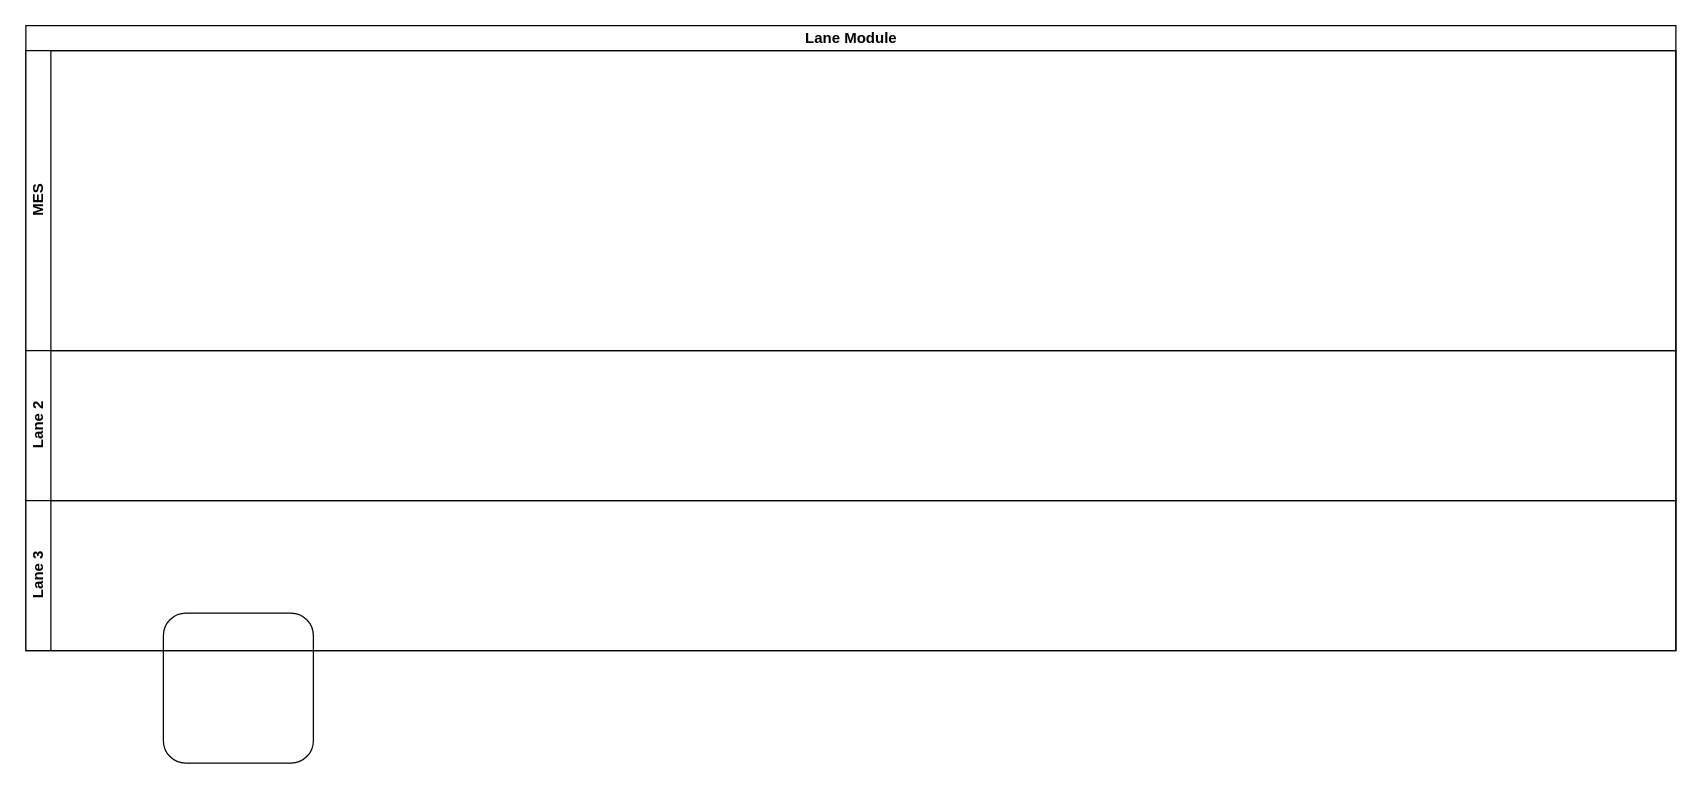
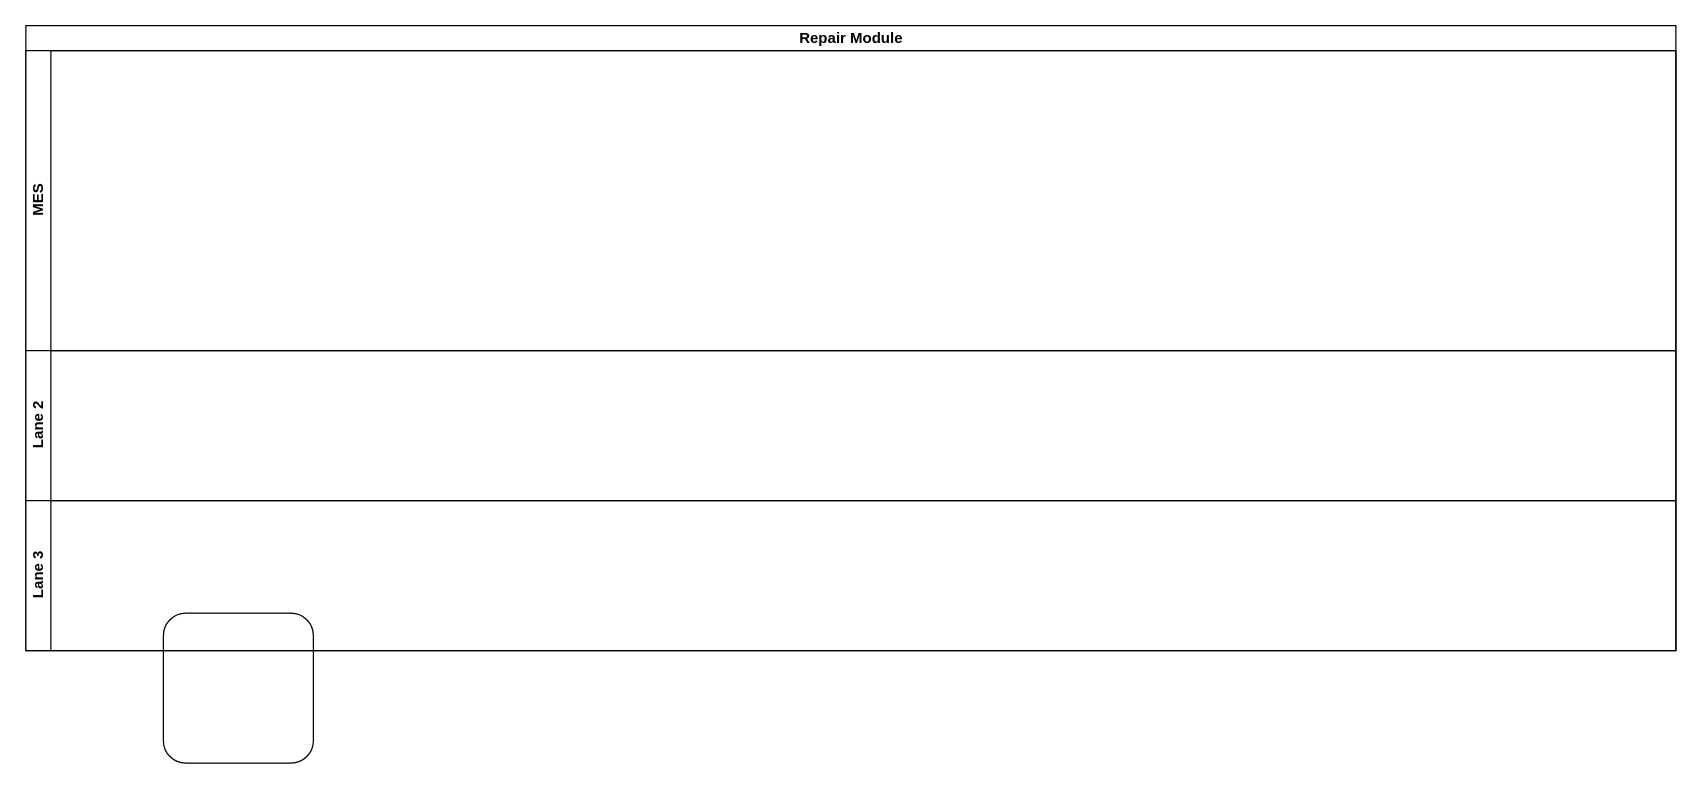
node "Lane Module": label "Lane Module" -> "Repair Module"
